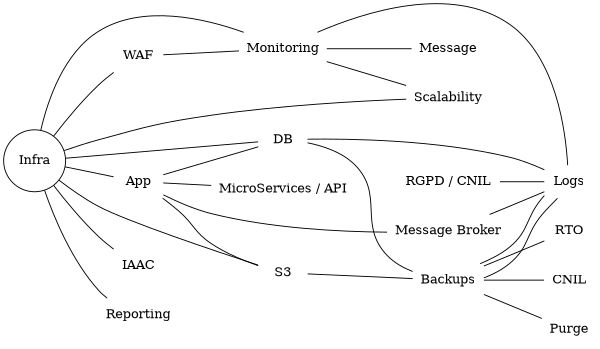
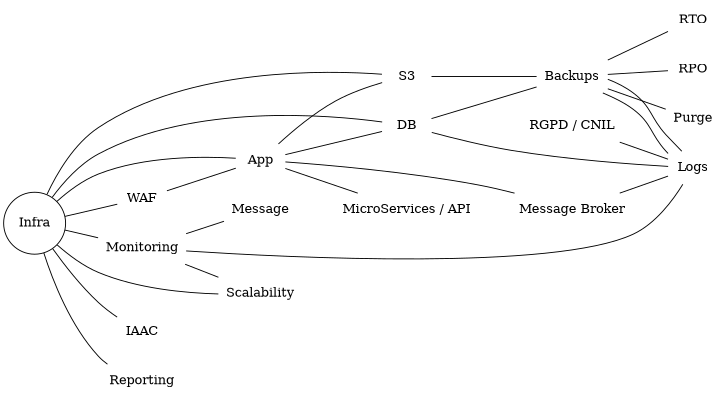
edge "Monitoring" -- "WAF": now "App" -- "WAF"
node "CNIL": label "CNIL" -> "RPO"
